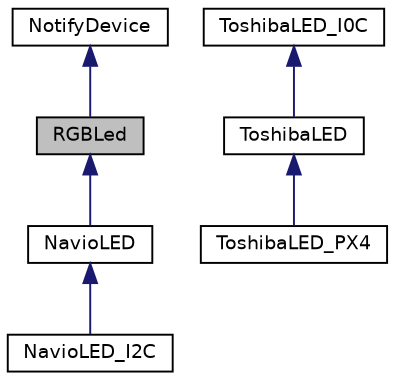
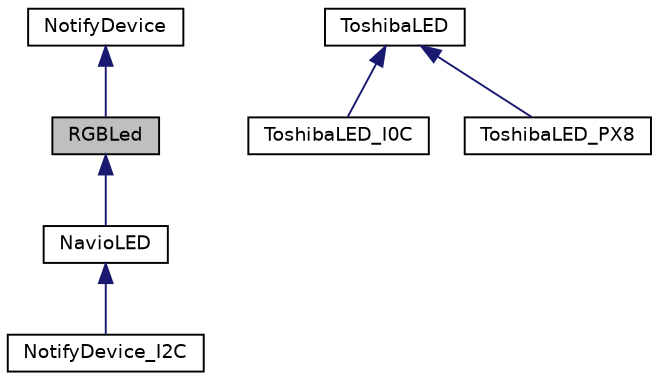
edge "ToshibaLED" -> "ToshibaLED_I0C": reversed
node "ToshibaLED_PX4": label "ToshibaLED_PX4" -> "ToshibaLED_PX8"
node "NavioLED_I2C": label "NavioLED_I2C" -> "NotifyDevice_I2C"
